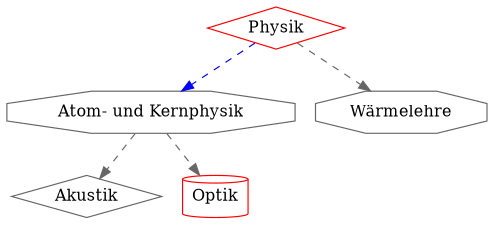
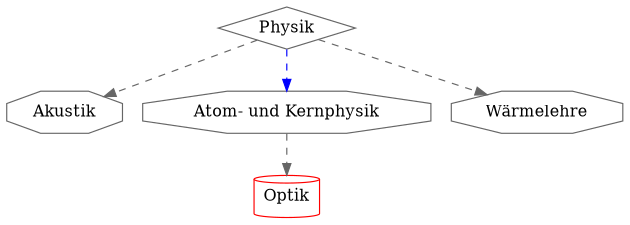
node "Physik": color red -> gray40
edge "Atom- und Kernphysik" -> "Akustik": now "Physik" -> "Akustik"
node "Akustik": shape diamond -> octagon
